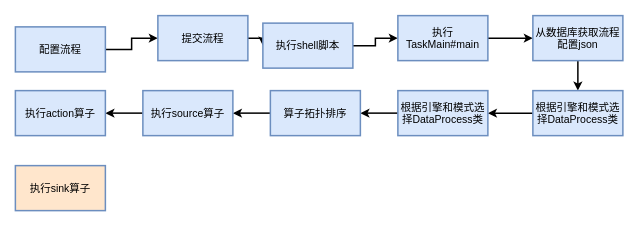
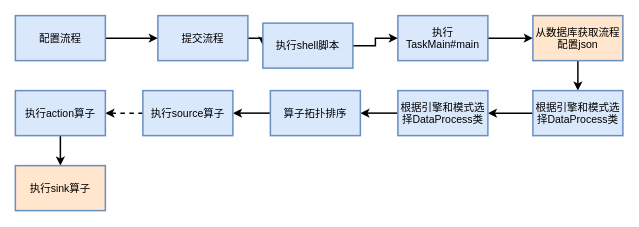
node "从数据库获取流程配置json": fillcolor #dae8fc -> #ffe6cc
node "配置流程": moved (60, 49) -> (60, 38)
edge "执行source算子" -> "执行action算子": style solid -> dashed
edge "执行action算子" -> "执行sink算子": added
